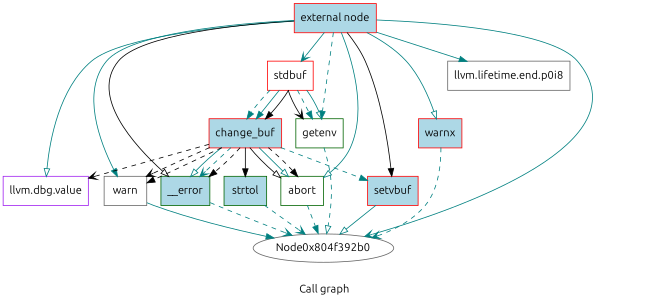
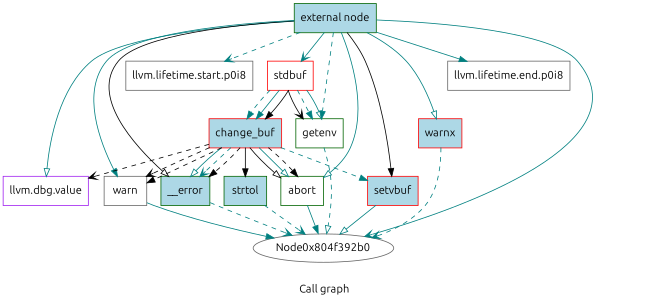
node "external node": color red -> darkgreen
node "llvm.lifetime.start.p0i8": added
edge "abort" -> "Node0x804f392b0": style dashed -> solid
